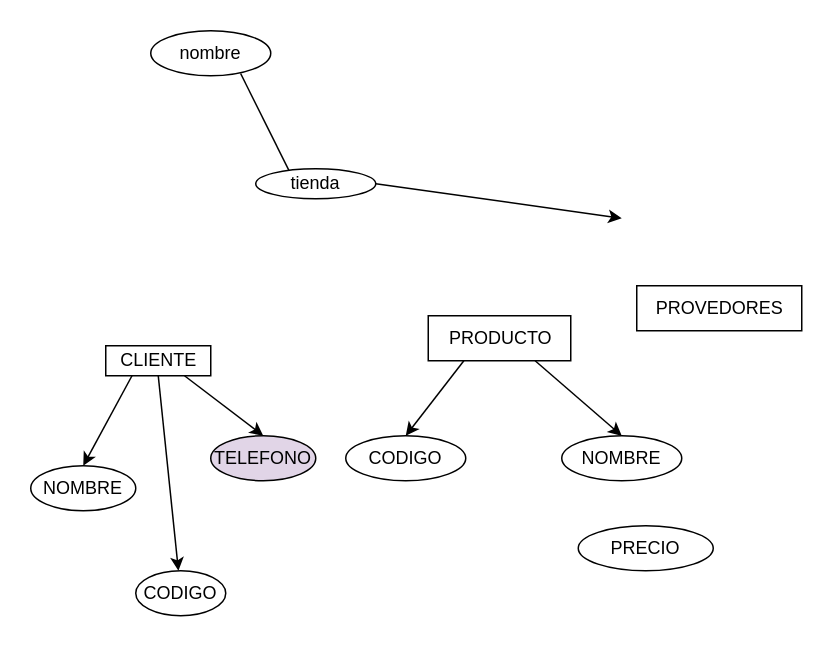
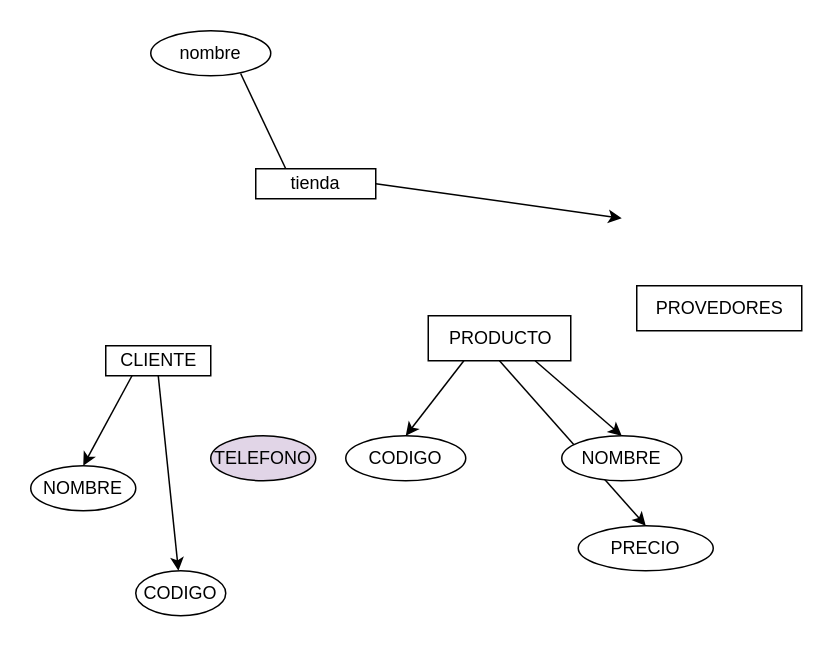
node "tienda": shape ellipse -> rectangle
edge "CLIENTE" -> "TELEFONO": removed
edge "PRODUCTO" -> "PRECIO": added
